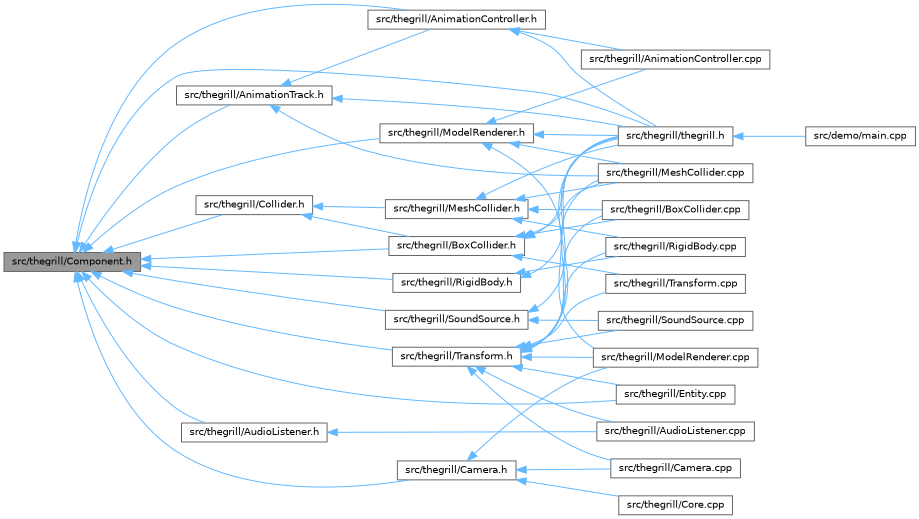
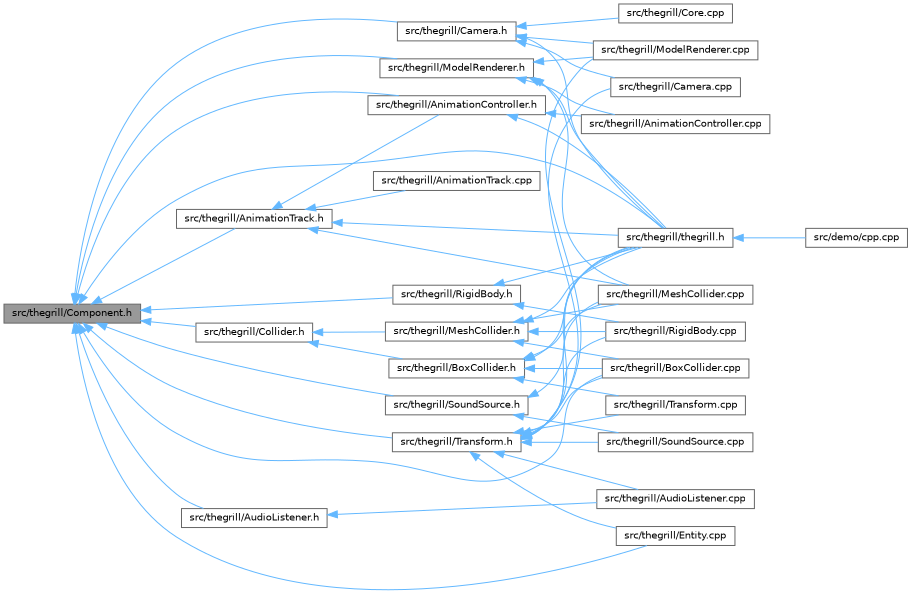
edge "src/thegrill/thegrill.h" -> "src/thegrill/Camera.h": added
node "src/demo/main.cpp": label "src/demo/main.cpp" -> "src/demo/cpp.cpp"
node "src/thegrill/AnimationTrack.cpp": added
edge "src/thegrill/BoxCollider.h" -> "src/thegrill/Component.h": now "src/thegrill/BoxCollider.cpp" -> "src/thegrill/Component.h"
